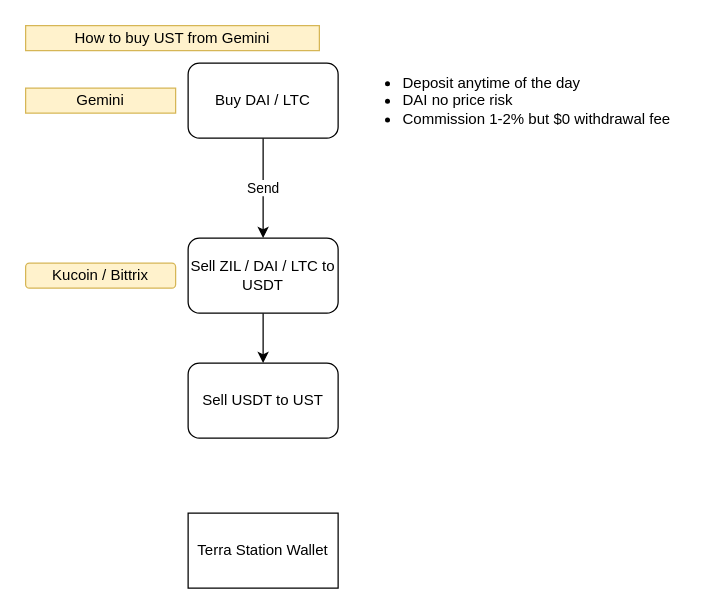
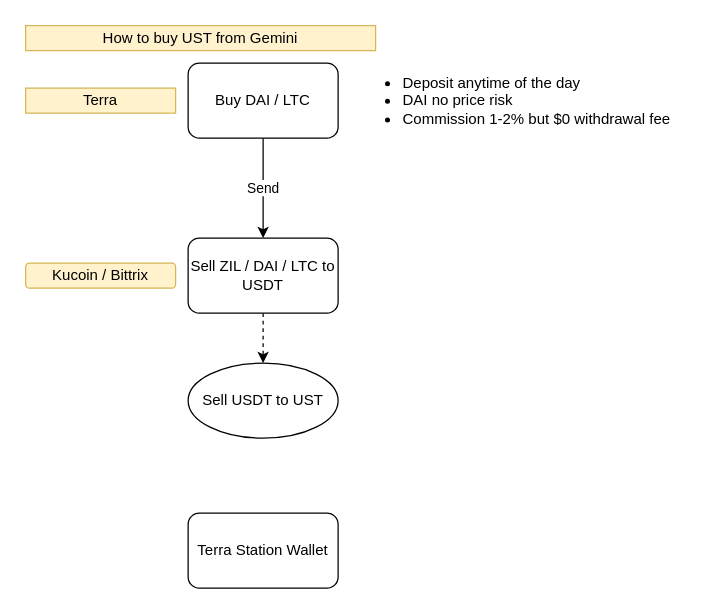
node "How to buy UST from Gemini": size 294x25 -> 350x25
node "Gemini": label "Gemini" -> "Terra"
edge "Sell ZIL / DAI / LTC to USDT" -> "Sell USDT to UST": style solid -> dashed
node "Sell USDT to UST": shape rounded rectangle -> ellipse
node "Terra Station Wallet": shape rectangle -> rounded rectangle
